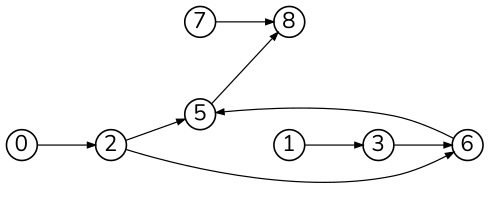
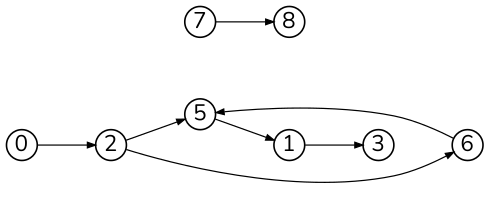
edge "5" -> "8": now "5" -> "1"
edge "3" -> "6": removed
